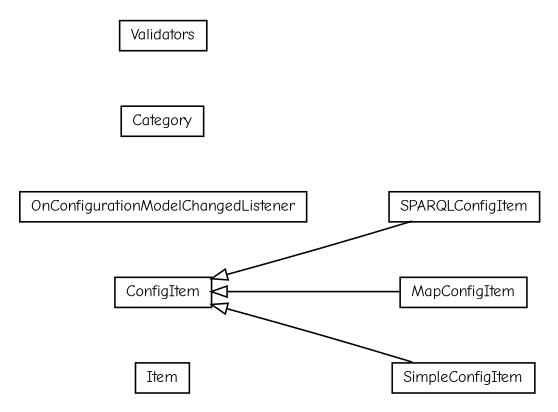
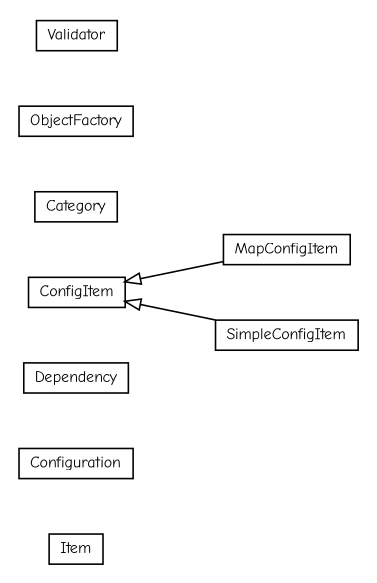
node "Validator": added
node "Validators": removed
node "ObjectFactory": added
node "OnConfigurationModelChangedListener": removed
node "SPARQLConfigItem": removed
node "Dependency": added
node "Configuration": added
